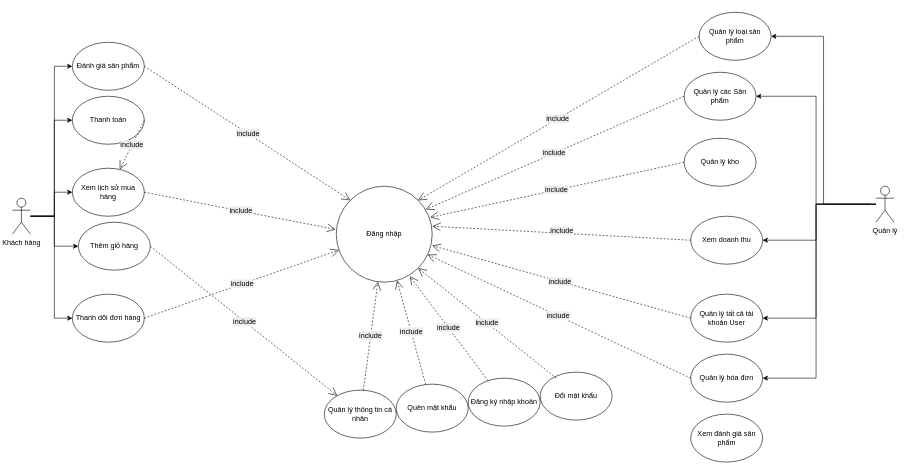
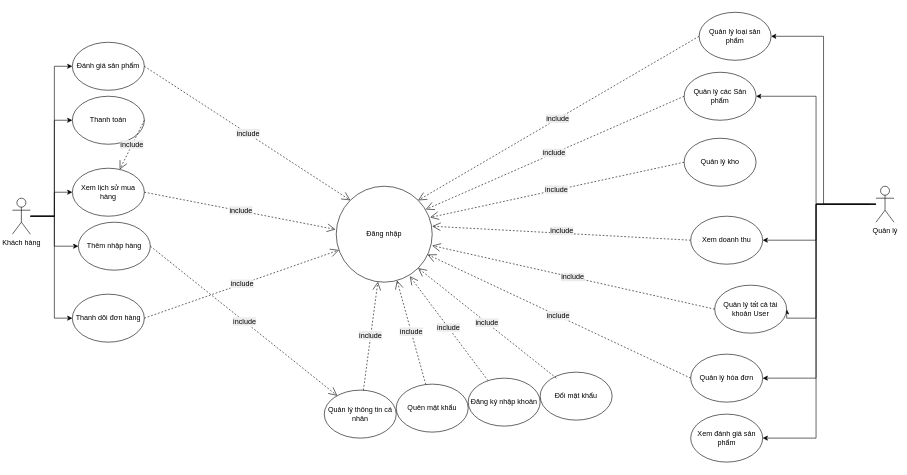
node "Thêm giỏ hàng": label "Thêm giỏ hàng" -> "Thêm nhập hàng"
node "Quản lý tất cả tài khoản User": moved (727, 318) -> (751, 309)
edge "Quản lý" -> "Xem đánh giá sản phẩm": added
